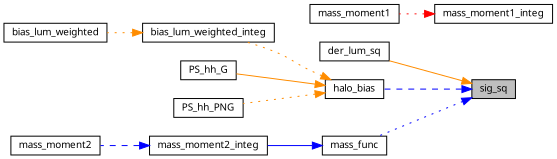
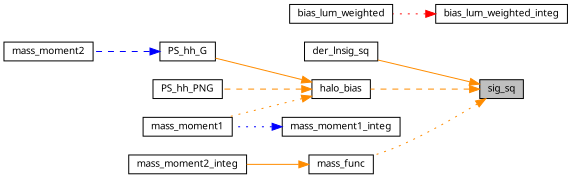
edge "mass_moment1" -> "mass_moment1_integ": color red -> blue
edge "bias_lum_weighted" -> "bias_lum_weighted_integ": color darkorange -> red
node "der_lum_sq": label "der_lum_sq" -> "der_lnsig_sq"
edge "bias_lum_weighted_integ" -> "halo_bias": now "mass_moment1" -> "halo_bias"
edge "halo_bias" -> "sig_sq": color blue -> darkorange
edge "PS_hh_PNG" -> "halo_bias": style dotted -> dashed
edge "mass_func" -> "sig_sq": color blue -> darkorange
edge "mass_moment2" -> "mass_moment2_integ": now "mass_moment2" -> "PS_hh_G"
edge "mass_moment2_integ" -> "mass_func": color blue -> darkorange
